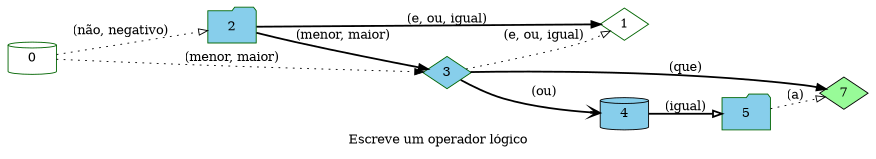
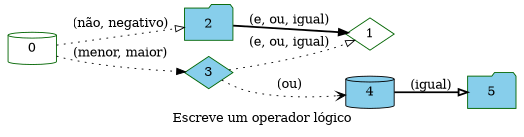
edge "2" -> "3": removed, label "(menor, maior)"
node "7": removed
edge "3" -> "4": style bold -> dotted
